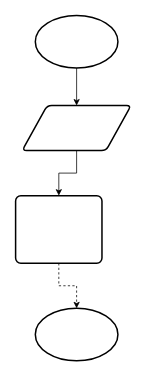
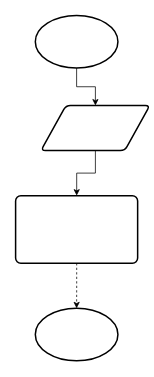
node "Nhập a ,b": moved (77, 128) -> (95, 128)
node "In ra x = (-b)/a": size 86x68 -> 122x68
